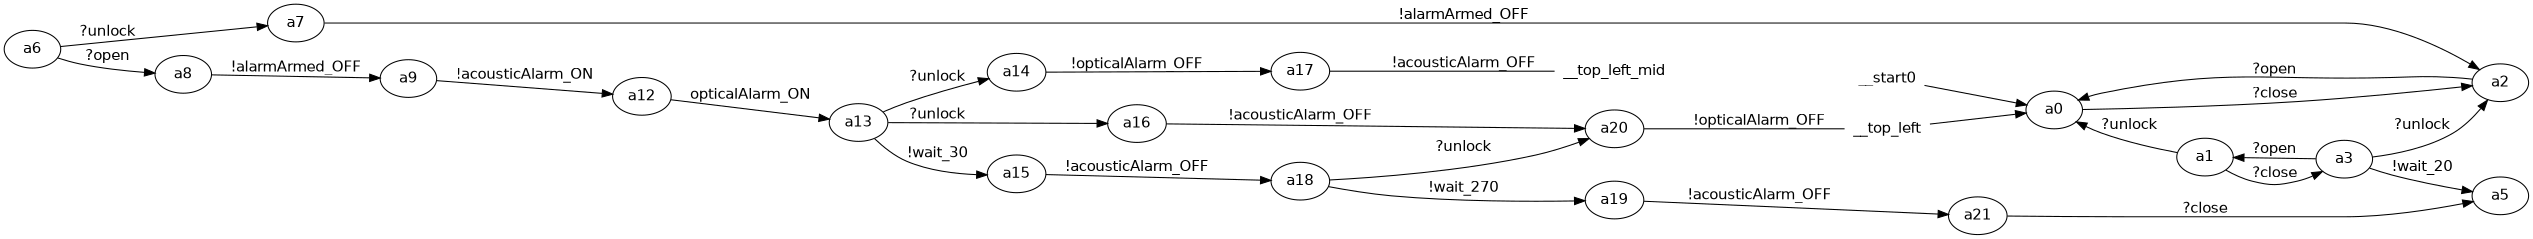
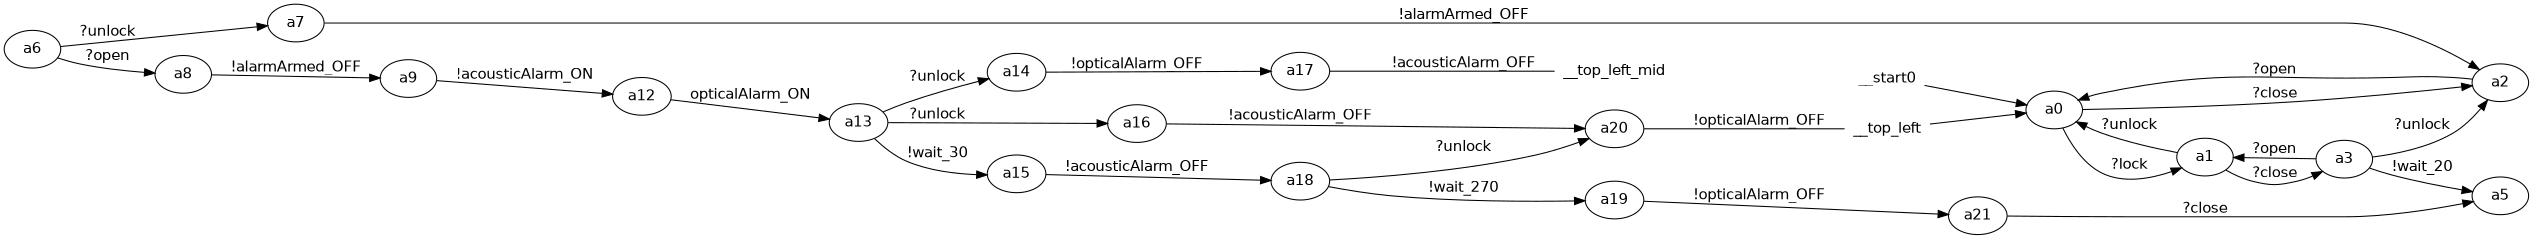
edge "a0" -> "a1": added, label "?lock"
edge "a19" -> "a21": label "!acousticAlarm_OFF" -> "!opticalAlarm_OFF"
